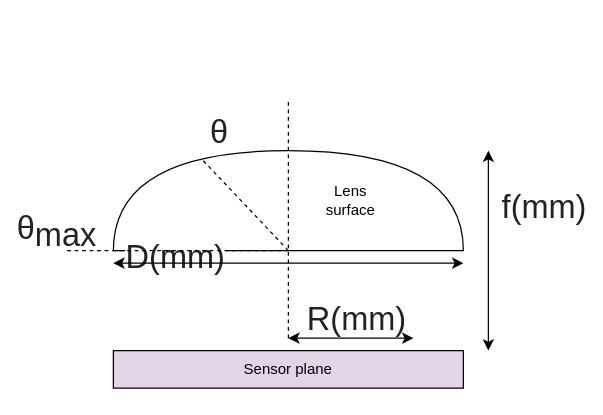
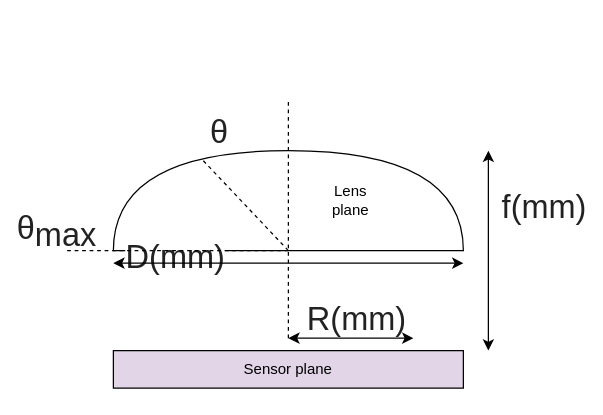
node "Lens surface": label "Lens surface" -> "Lens plane"
